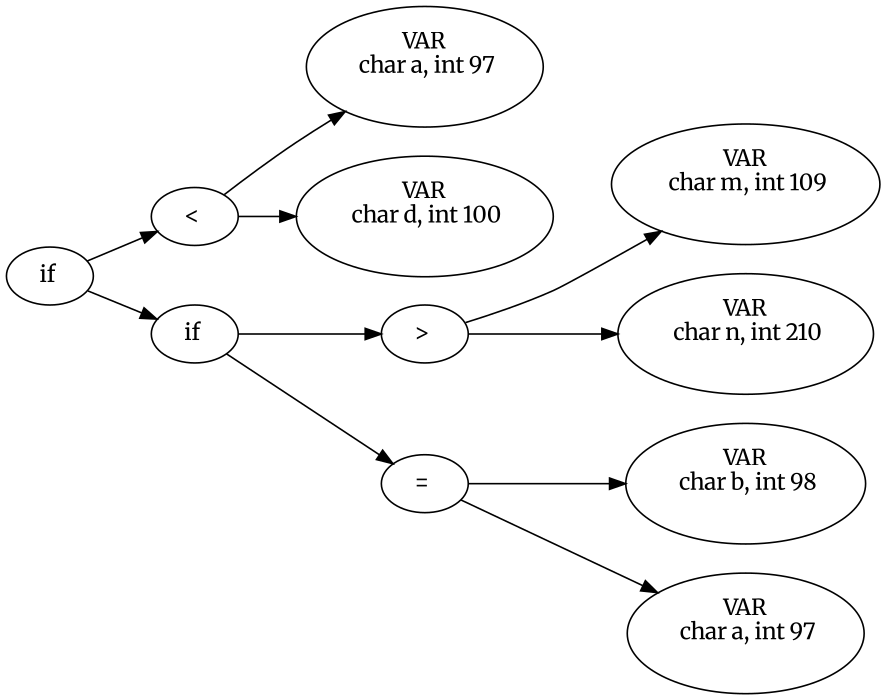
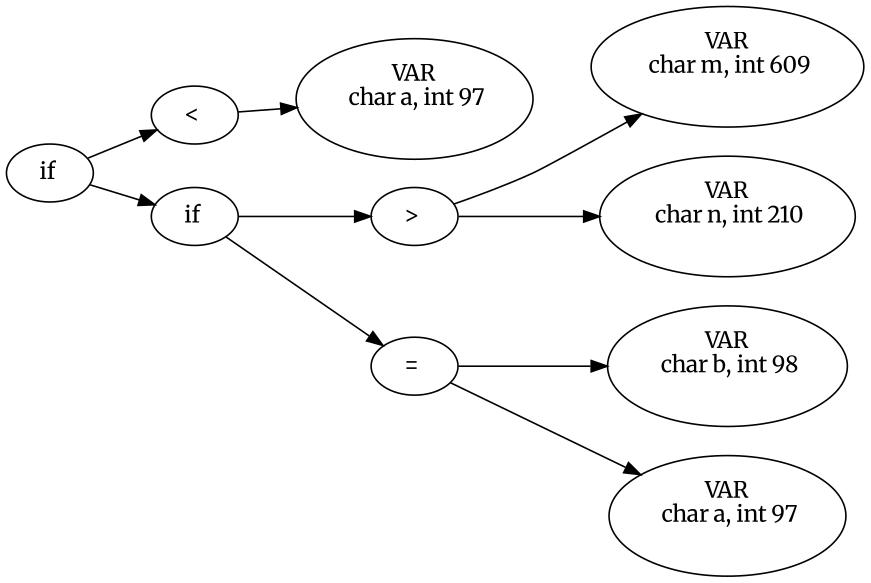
node "VAR char m, int 109": label "VAR char m, int 109" -> "VAR char m, int 609"
node "VAR char d, int 100": removed
